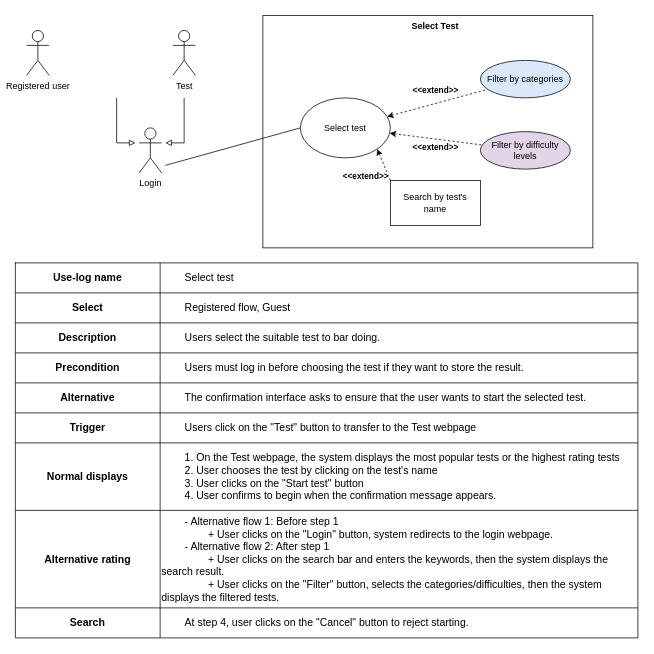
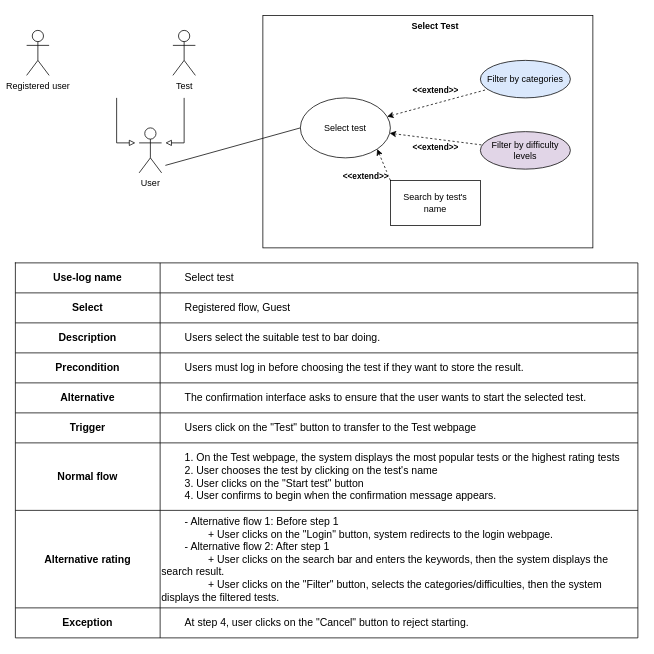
node "Login": label "Login" -> "User"
node "Normal displays": label "Normal displays" -> "Normal flow"
node "Search": label "Search" -> "Exception"
